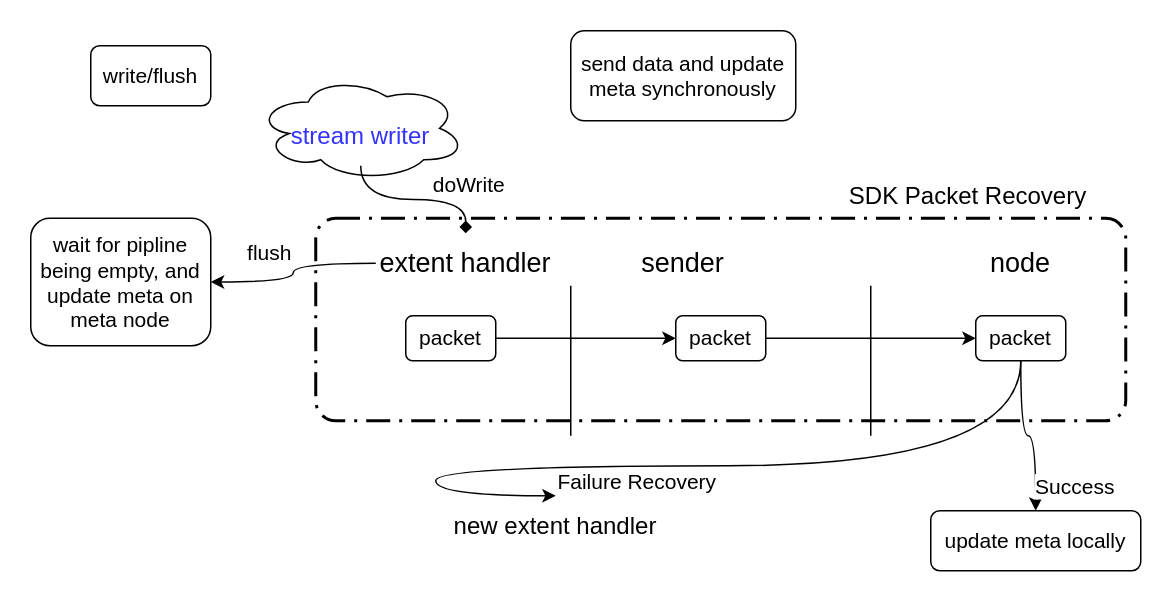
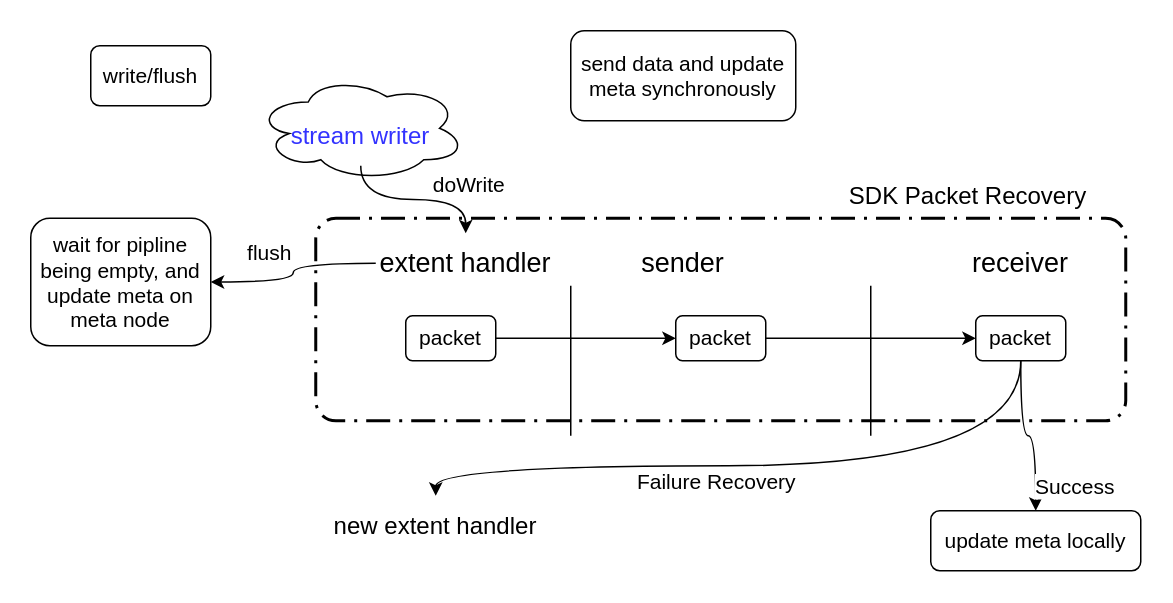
edge "stream writer" -> "extent handler": arrowhead diamond -> classic
node "node": label "node" -> "receiver"
node "new extent handler": moved (556, 526) -> (436, 526)
